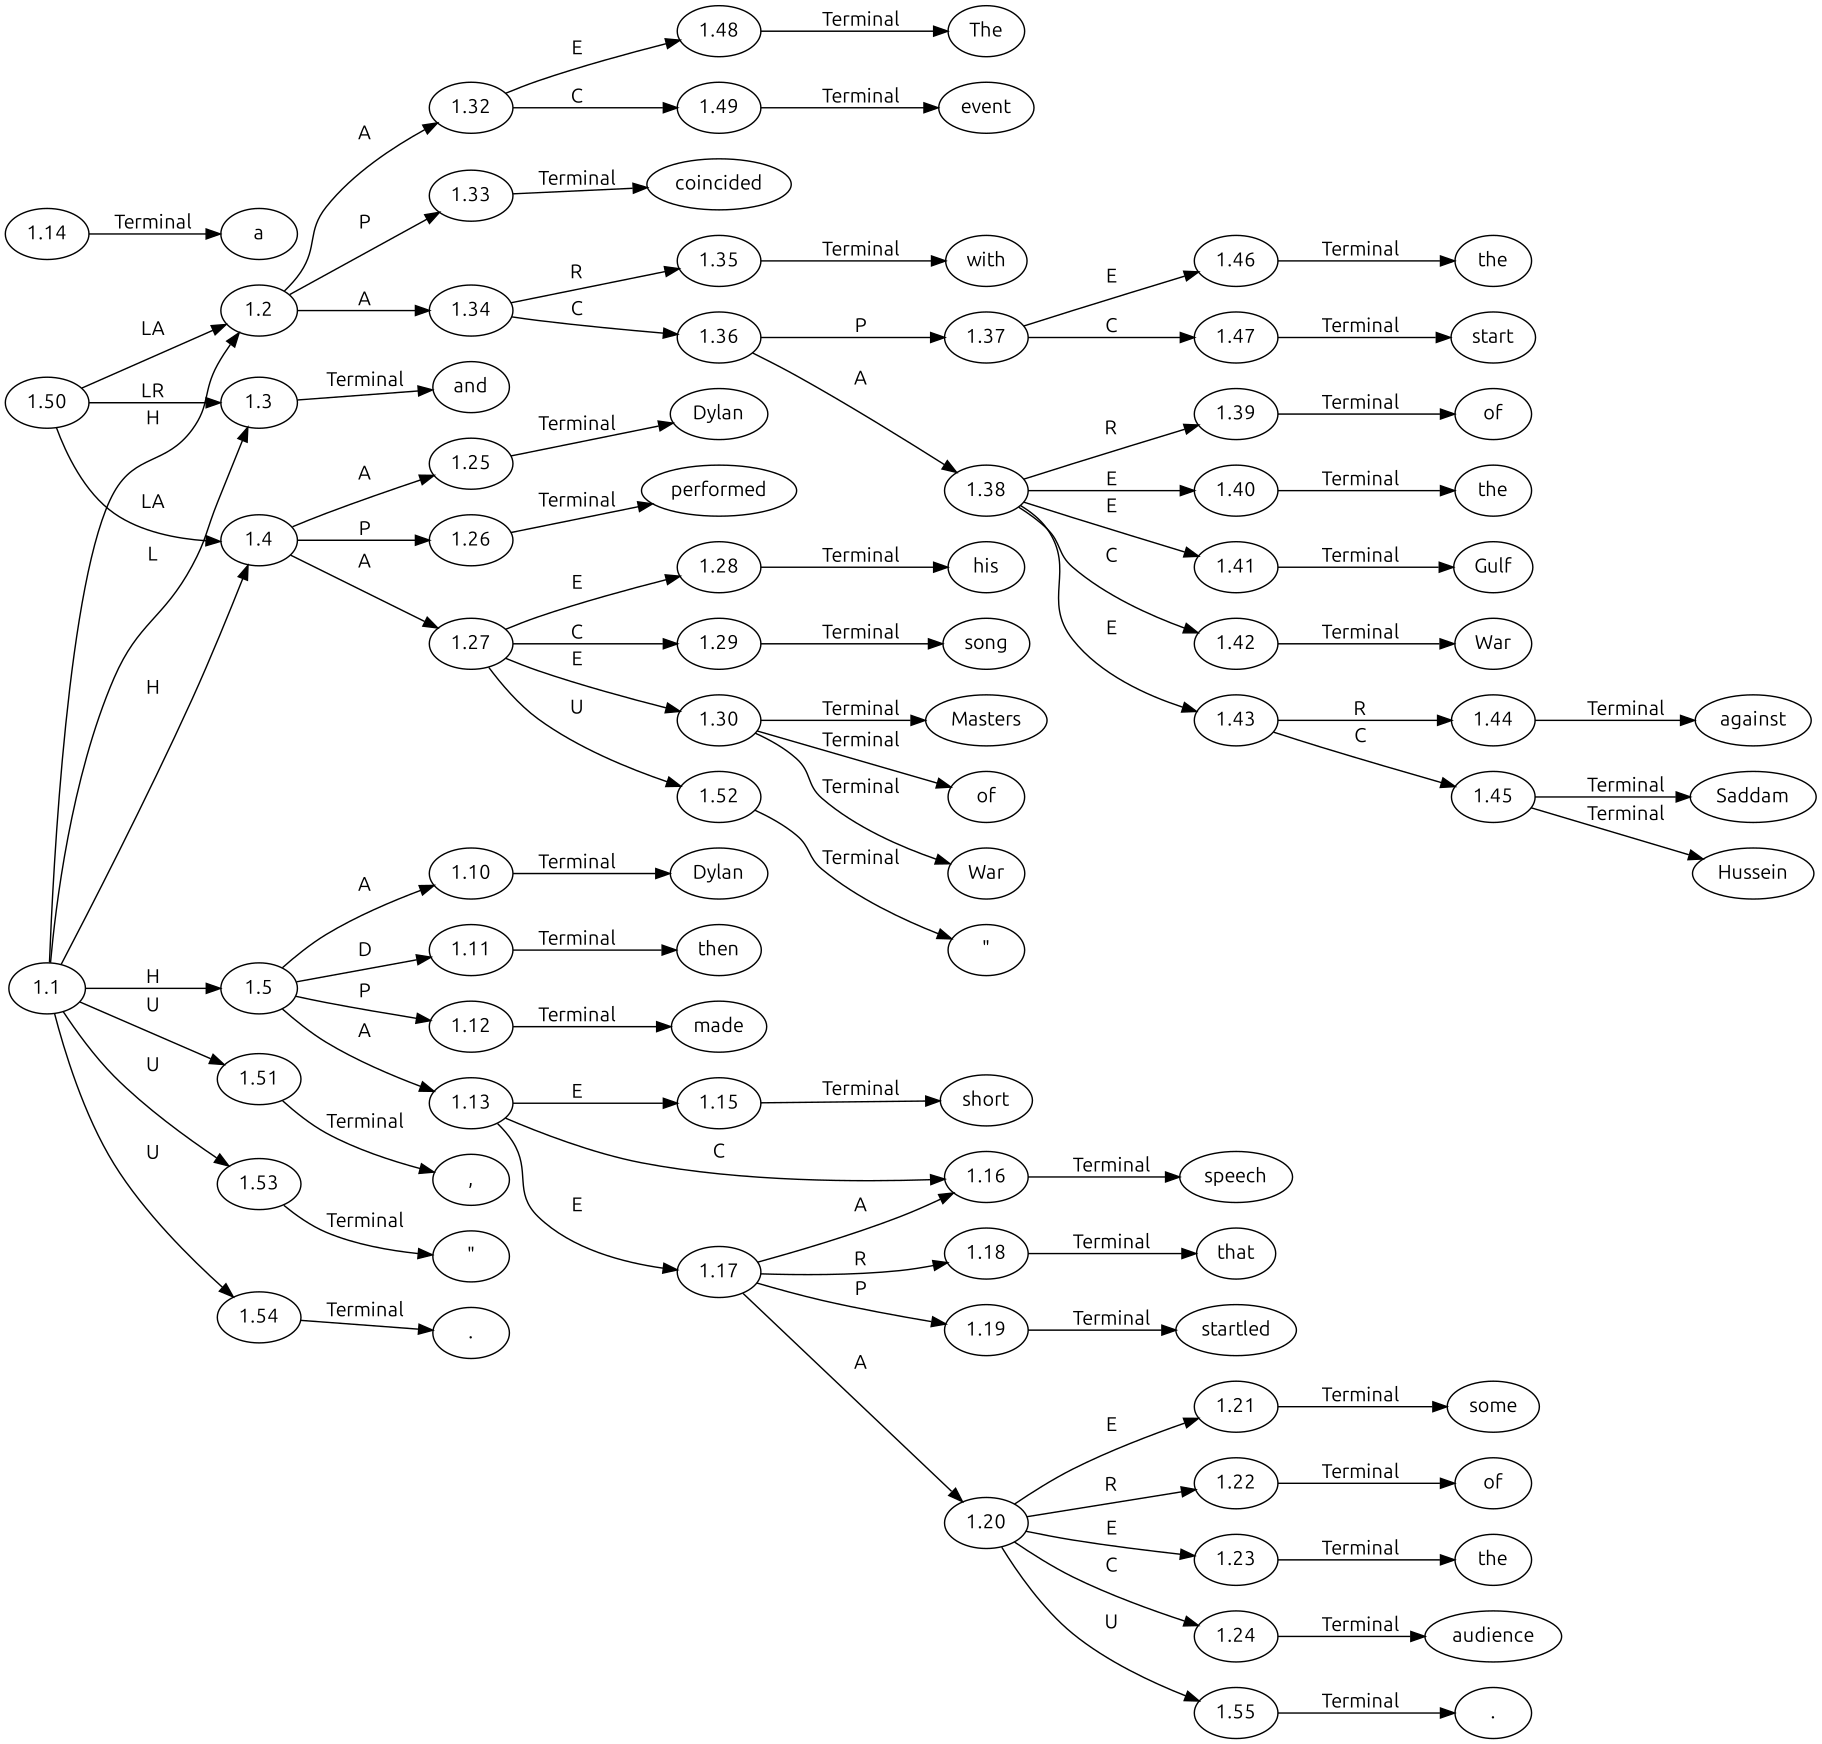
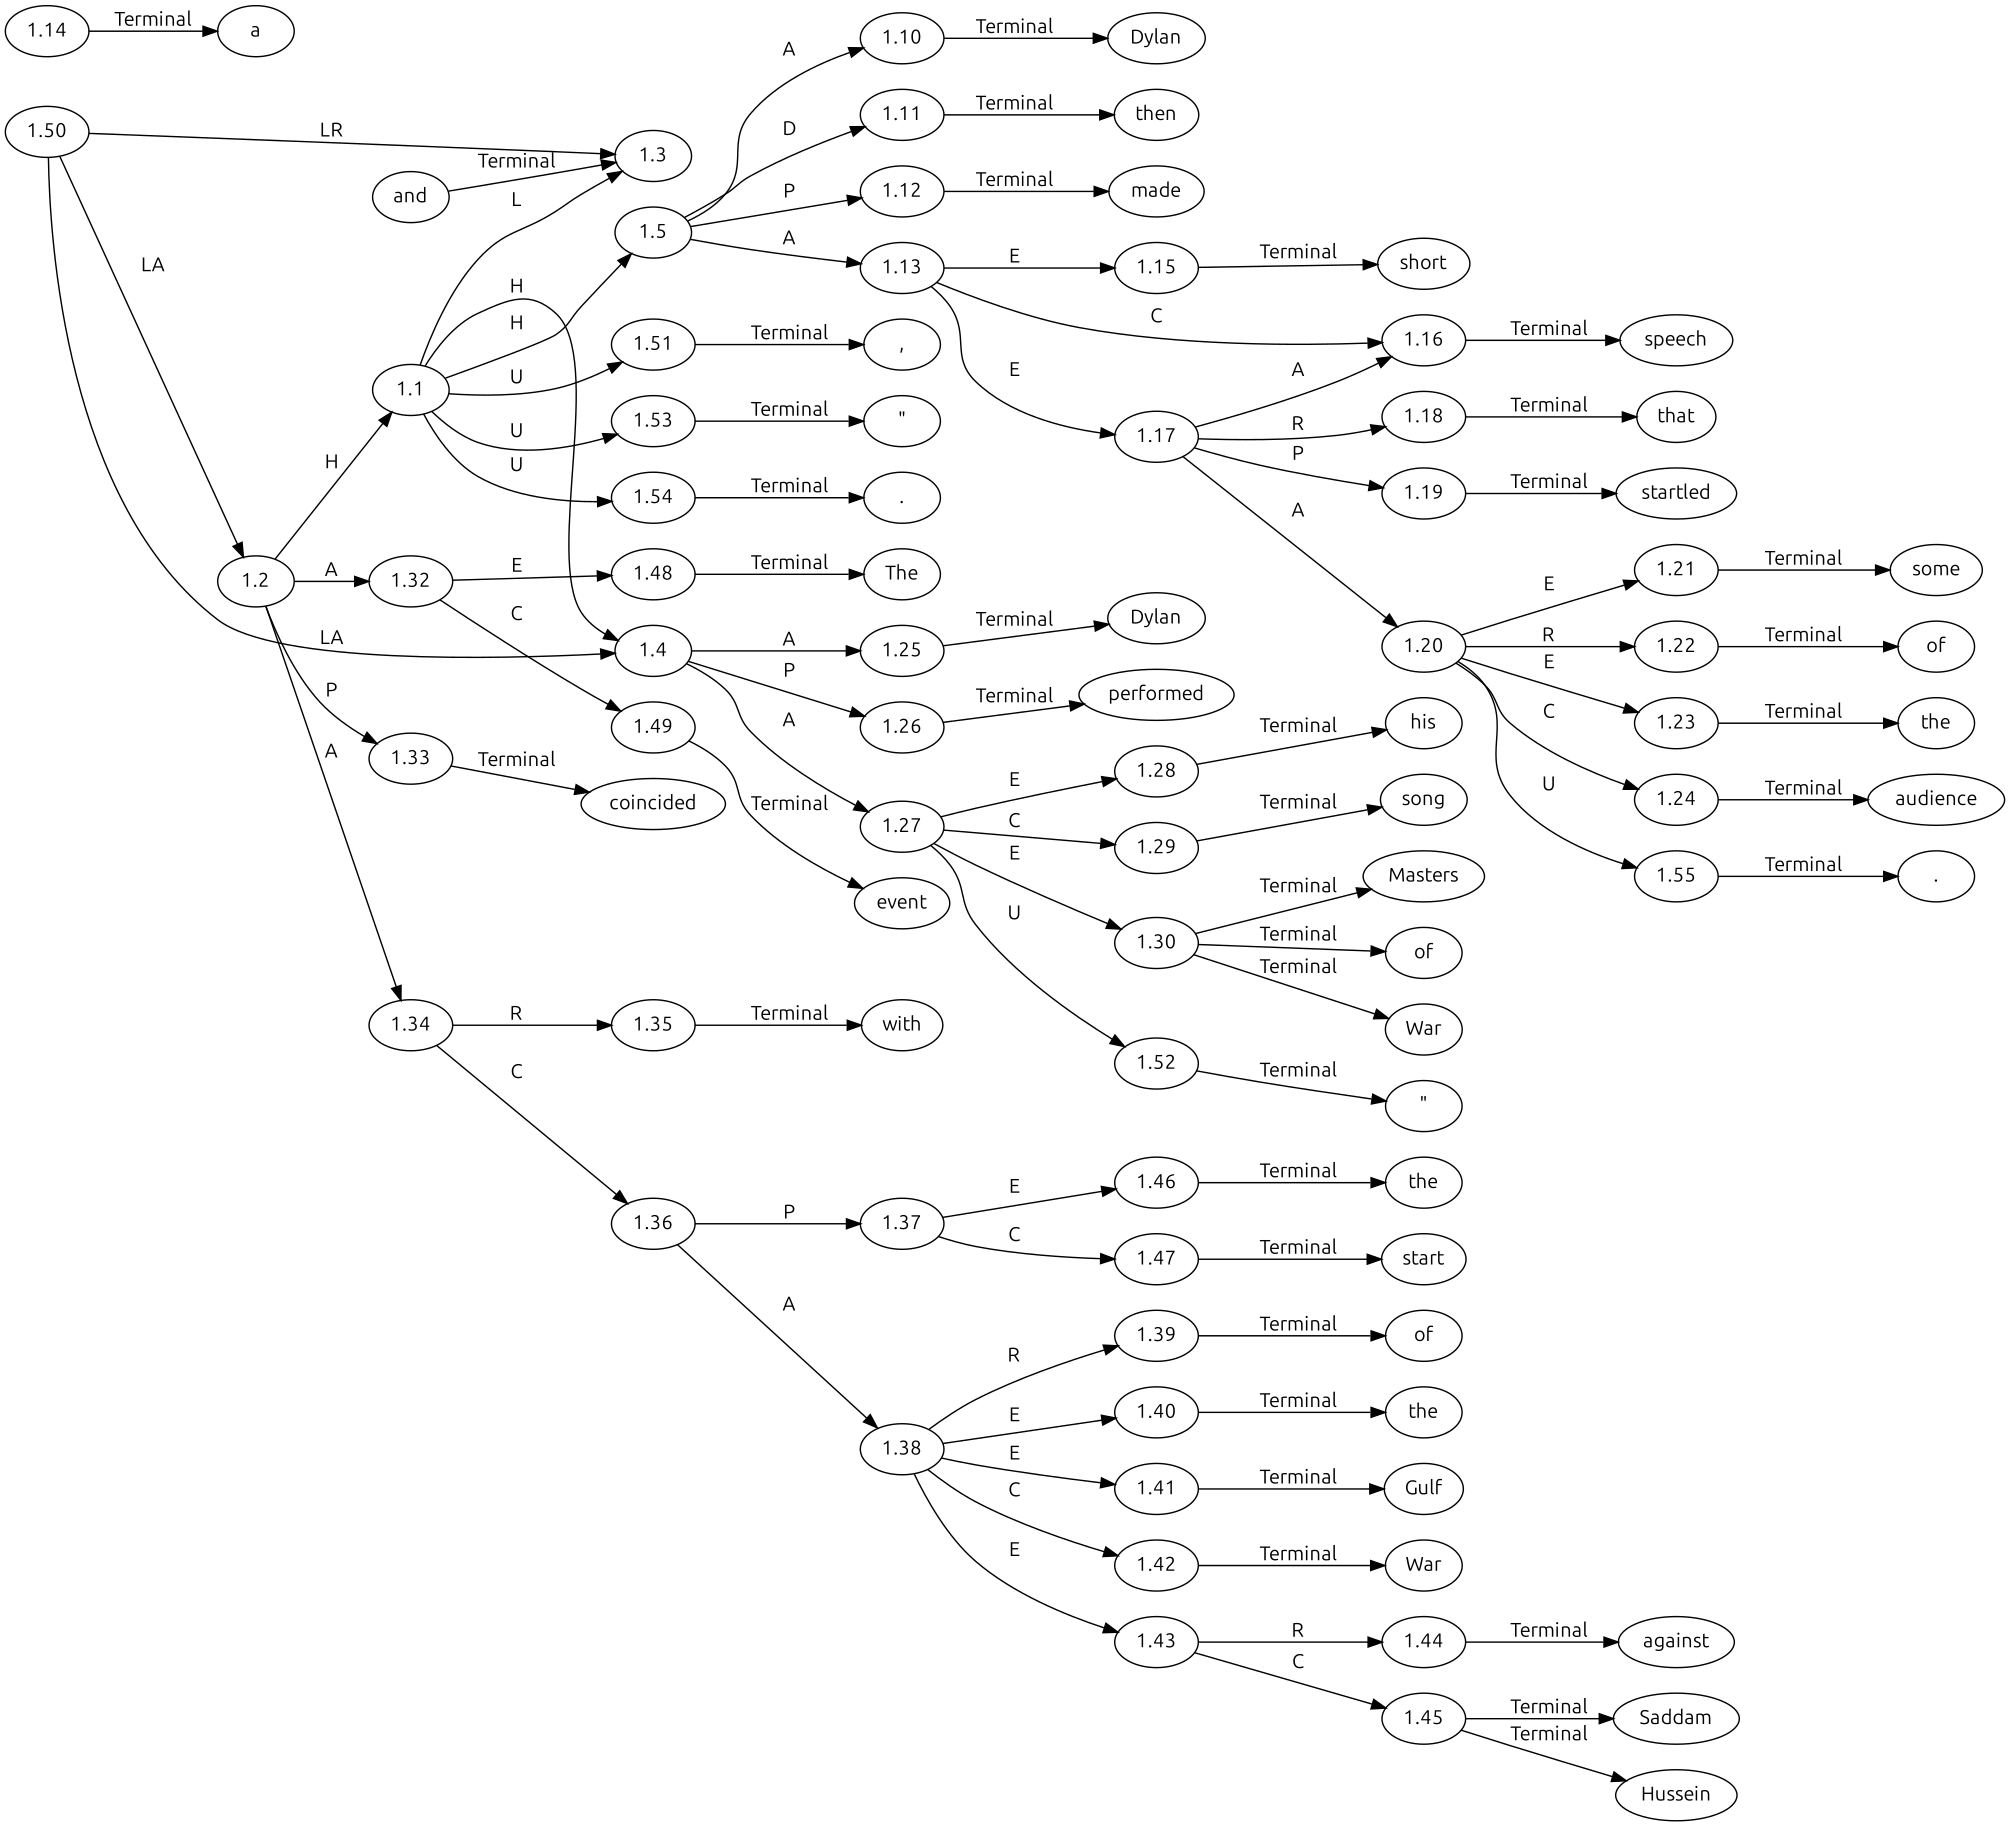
edge "1.3" -> "and": reversed
edge "1.1" -> "1.2": reversed
